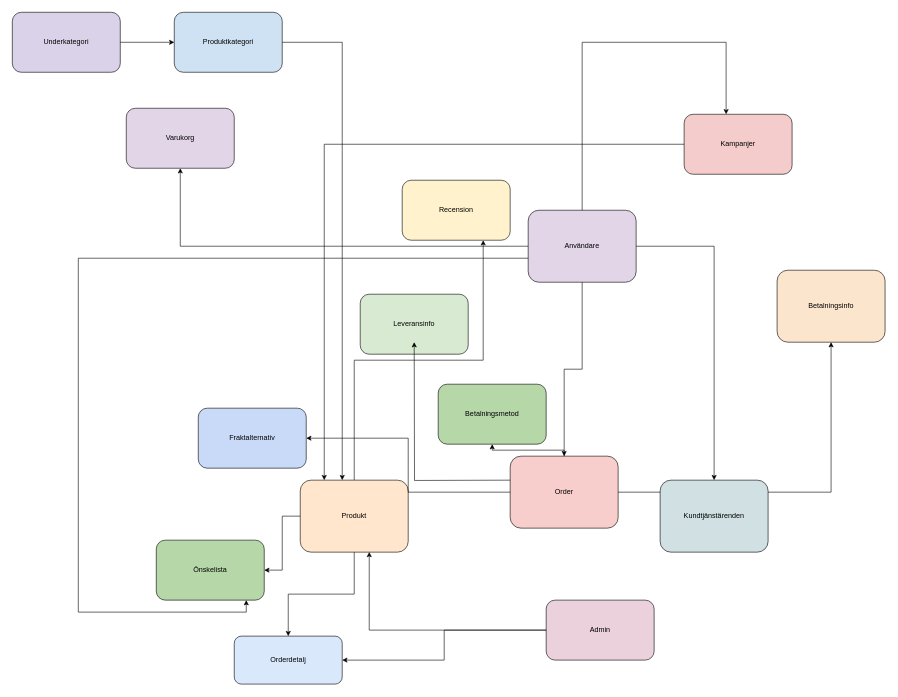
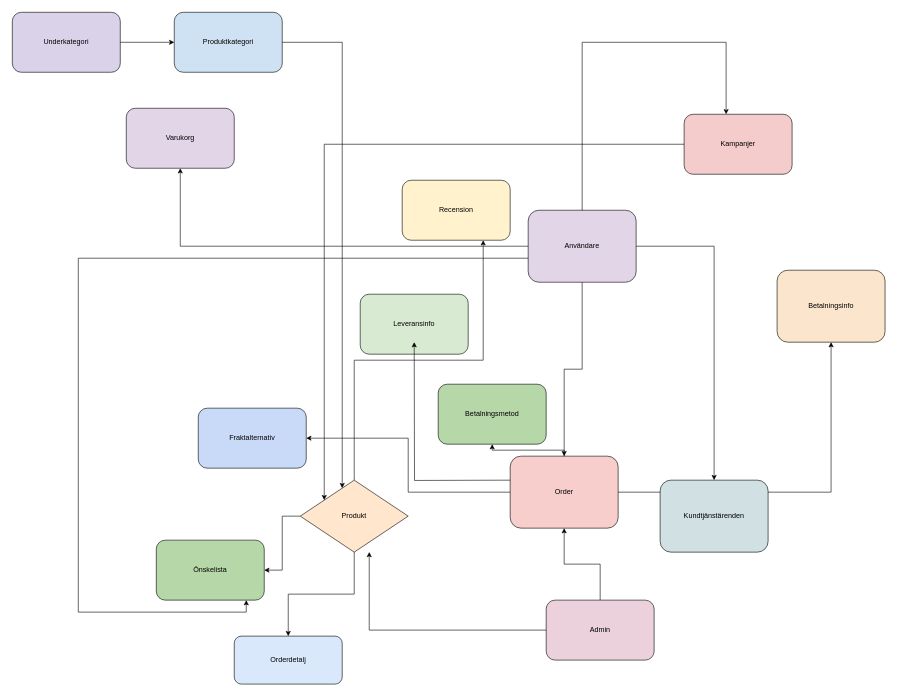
node "Produkt": shape rounded rectangle -> diamond
edge "Admin" -> "Orderdetalj": now "Admin" -> "Order"
